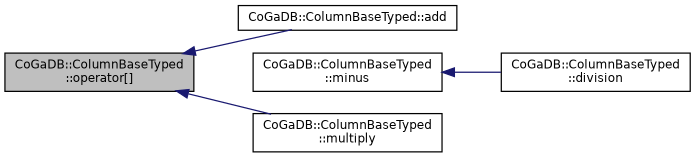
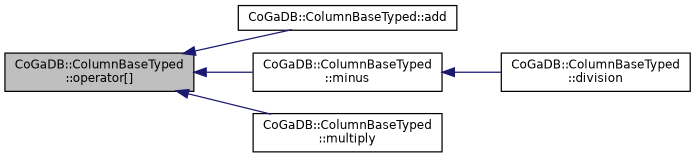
edge "CoGaDB::ColumnBaseTyped ::minus" -> "CoGaDB::ColumnBaseTyped ::operator[]": added
